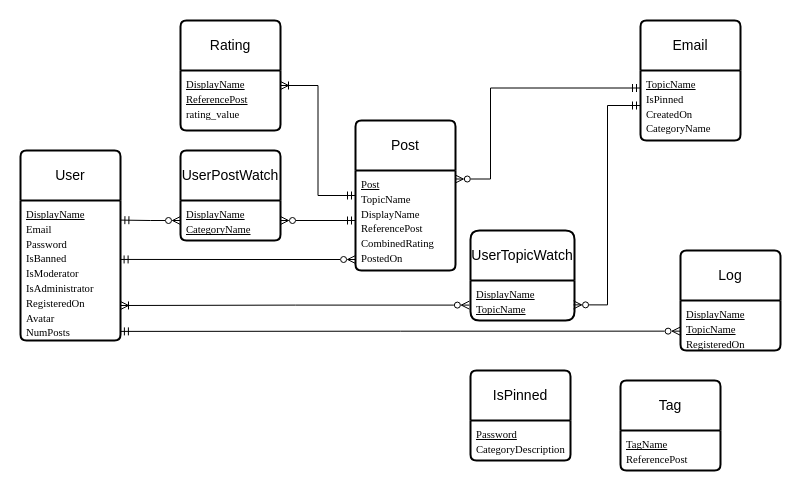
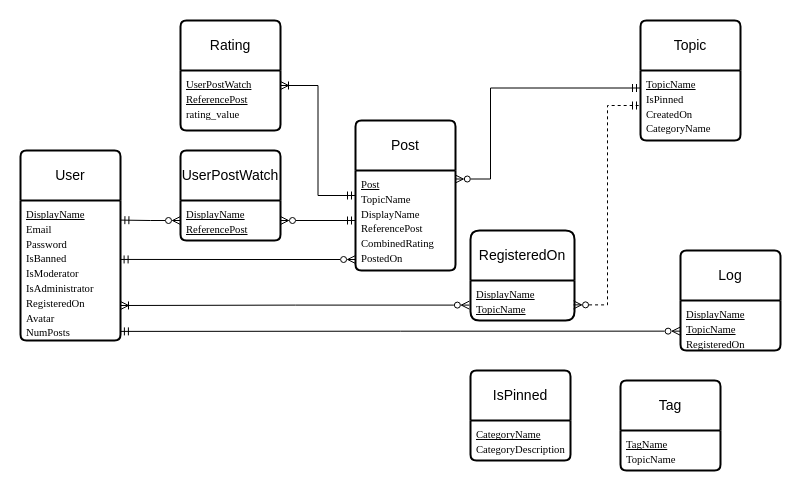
node "Email": label "Email" -> "Topic"
node "DisplayName ReferencePost rating_value": label "DisplayName ReferencePost rating_value" -> "UserPostWatch ReferencePost rating_value"
edge "TopicName IsPinned CreatedOn CategoryName" -- "DisplayName TopicName": style solid -> dashed
node "DisplayName CategoryName": label "DisplayName CategoryName" -> "DisplayName ReferencePost"
node "UserTopicWatch": label "UserTopicWatch" -> "RegisteredOn"
node "Password CategoryDescription": label "Password CategoryDescription" -> "CategoryName CategoryDescription"
node "TagName ReferencePost": label "TagName ReferencePost" -> "TagName TopicName"
